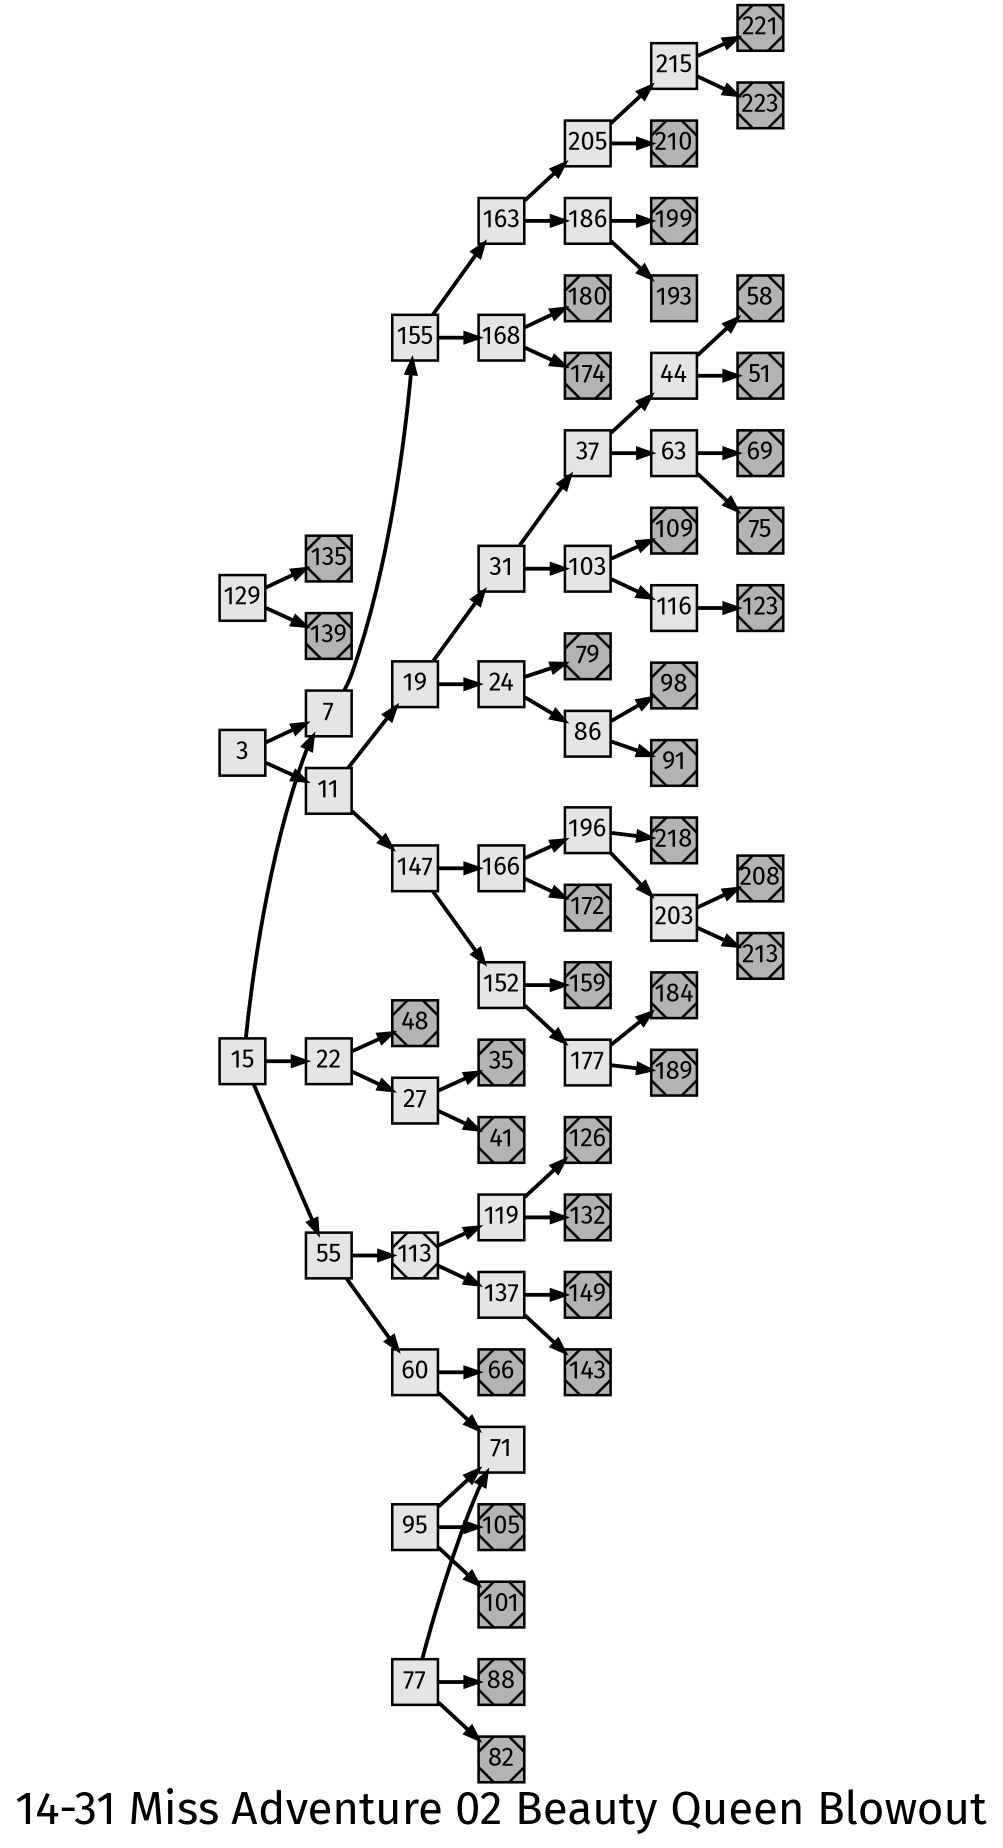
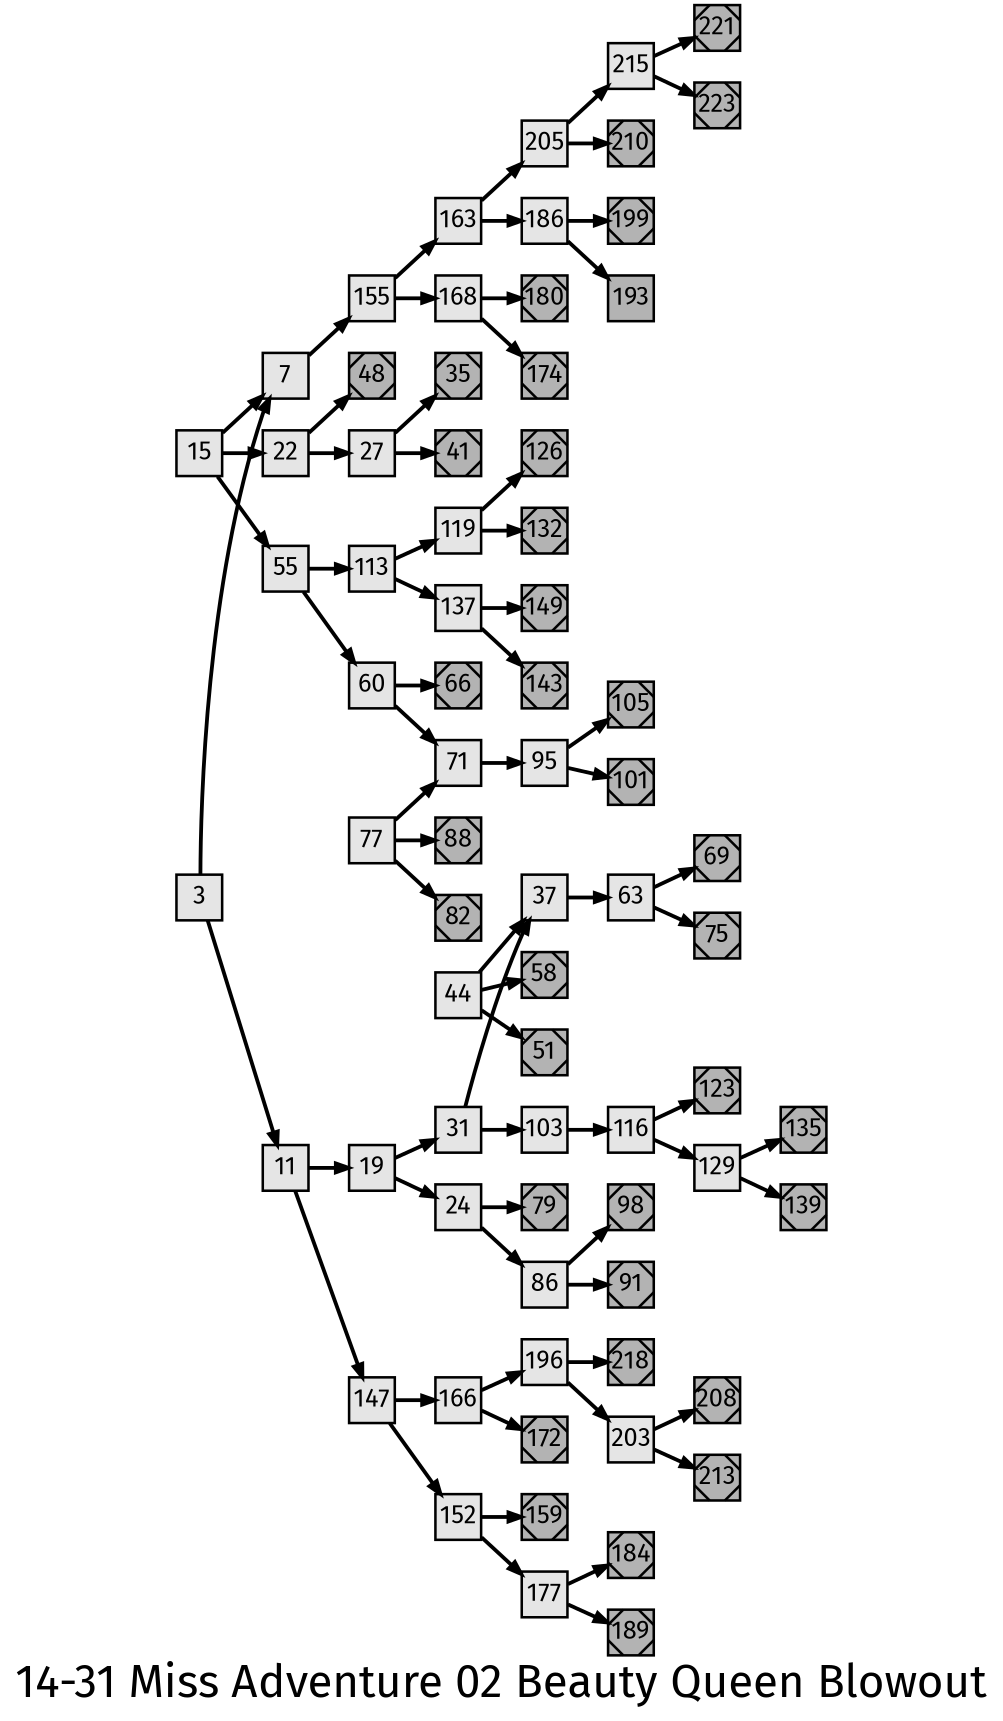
edge "37" -> "44": reversed
node "109": removed
edge "116" -> "129": added
node "113": shape Msquare -> box
edge "95" -> "71": reversed
